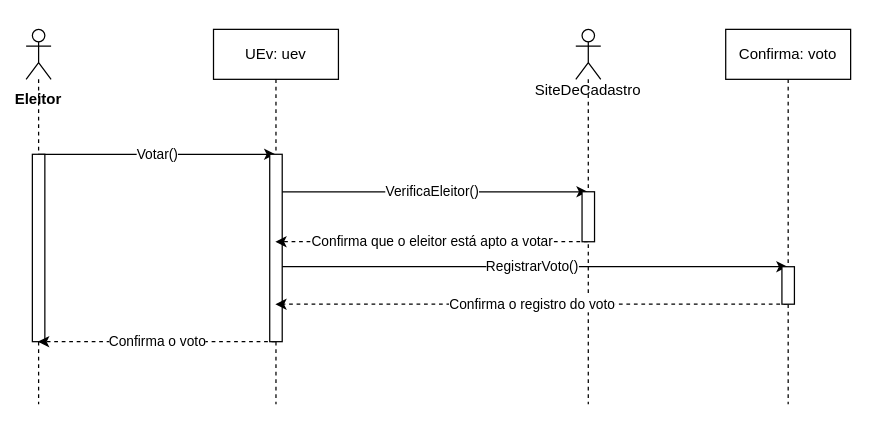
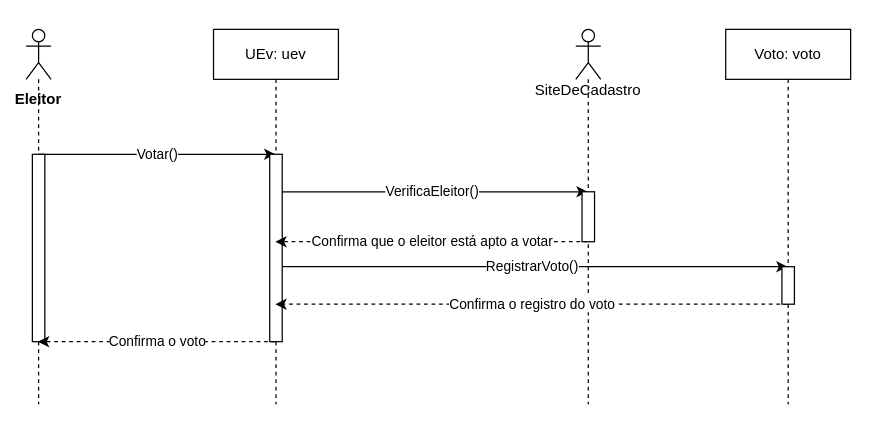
node "Confirma: voto": label "Confirma: voto" -> "Voto: voto"
